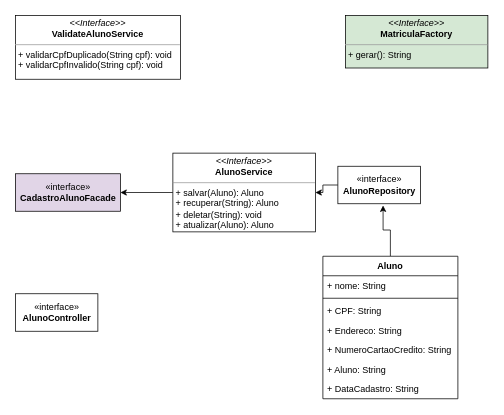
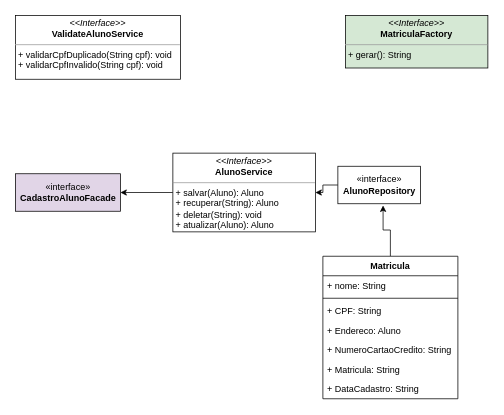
node "Aluno": label "Aluno" -> "Matricula"
node "«interface» AlunoController": removed
node "+ Endereco: String": label "+ Endereco: String" -> "+ Endereco: Aluno"
node "+ Aluno: String": label "+ Aluno: String" -> "+ Matricula: String"
